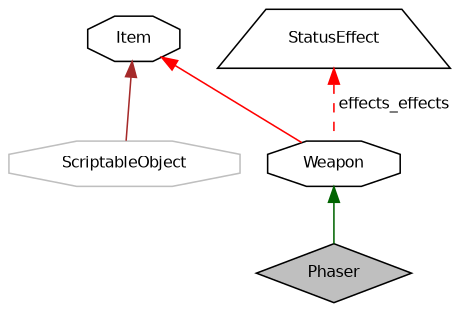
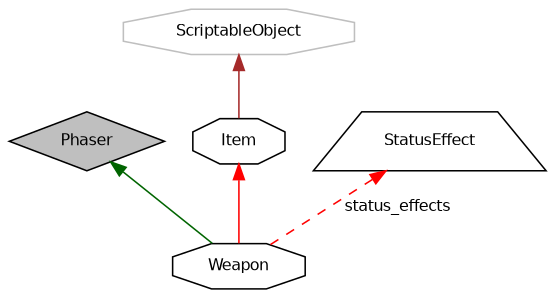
edge "Weapon" -> "StatusEffect": label " effects_effects" -> " status_effects"
edge "ScriptableObject" -> "Item": reversed
edge "Phaser" -> "Weapon": reversed
